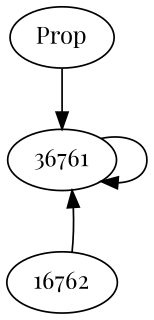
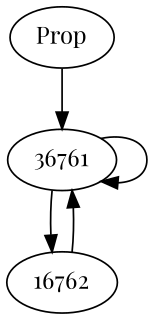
edge "36761" -> "16762": added
